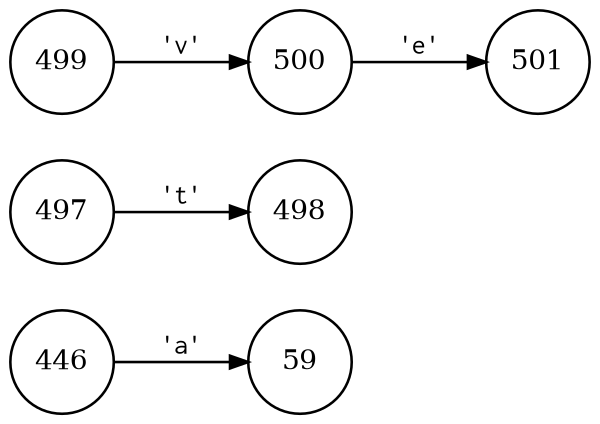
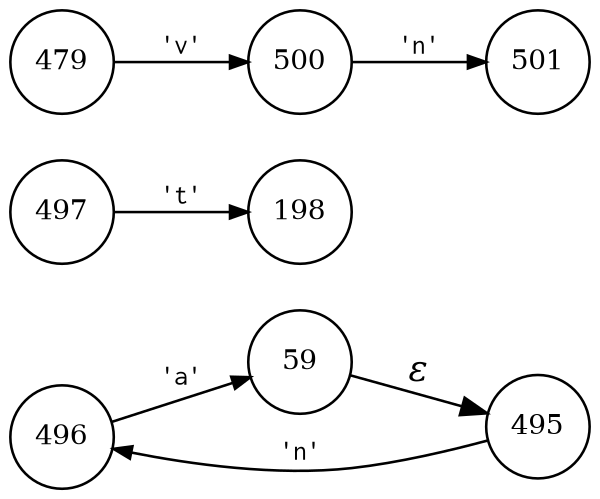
edge "500" -> "501": label "'e'" -> "'n'"
node "499": label "499" -> "479"
node "498": label "498" -> "198"
node "446": label "446" -> "496"
node "495": added
